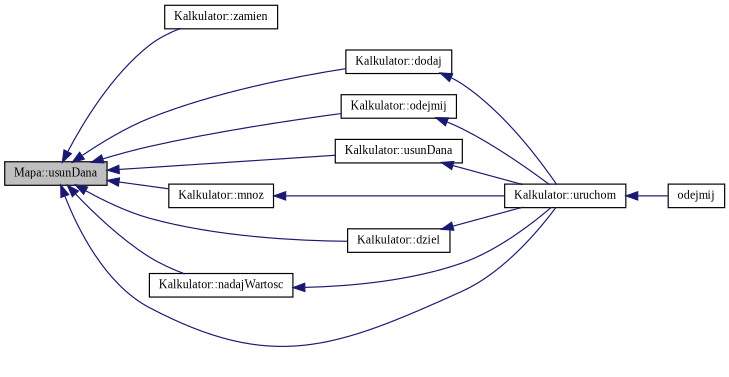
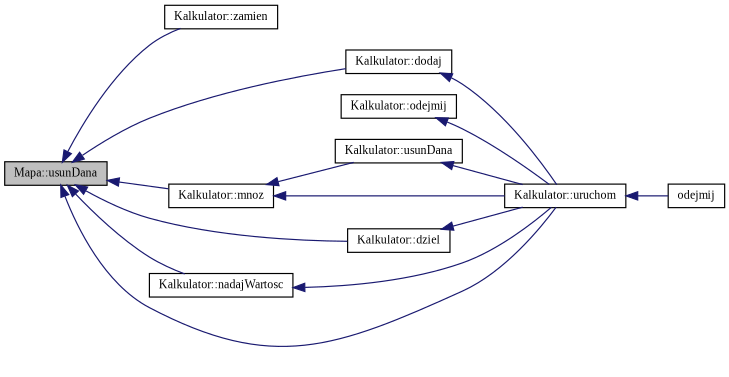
edge "Kalkulator::odejmij" -> "Mapa::usunDana": removed
edge "Kalkulator::usunDana" -> "Mapa::usunDana": now "Kalkulator::usunDana" -> "Kalkulator::mnoz"
